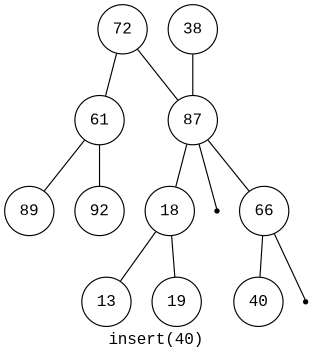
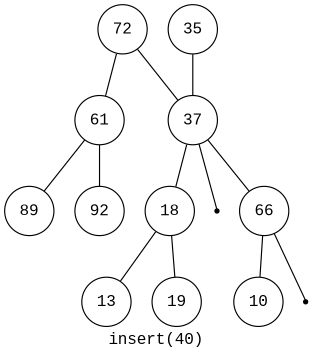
node "38": label "38" -> "35"
node "87": label "87" -> "37"
node "40": label "40" -> "10"
